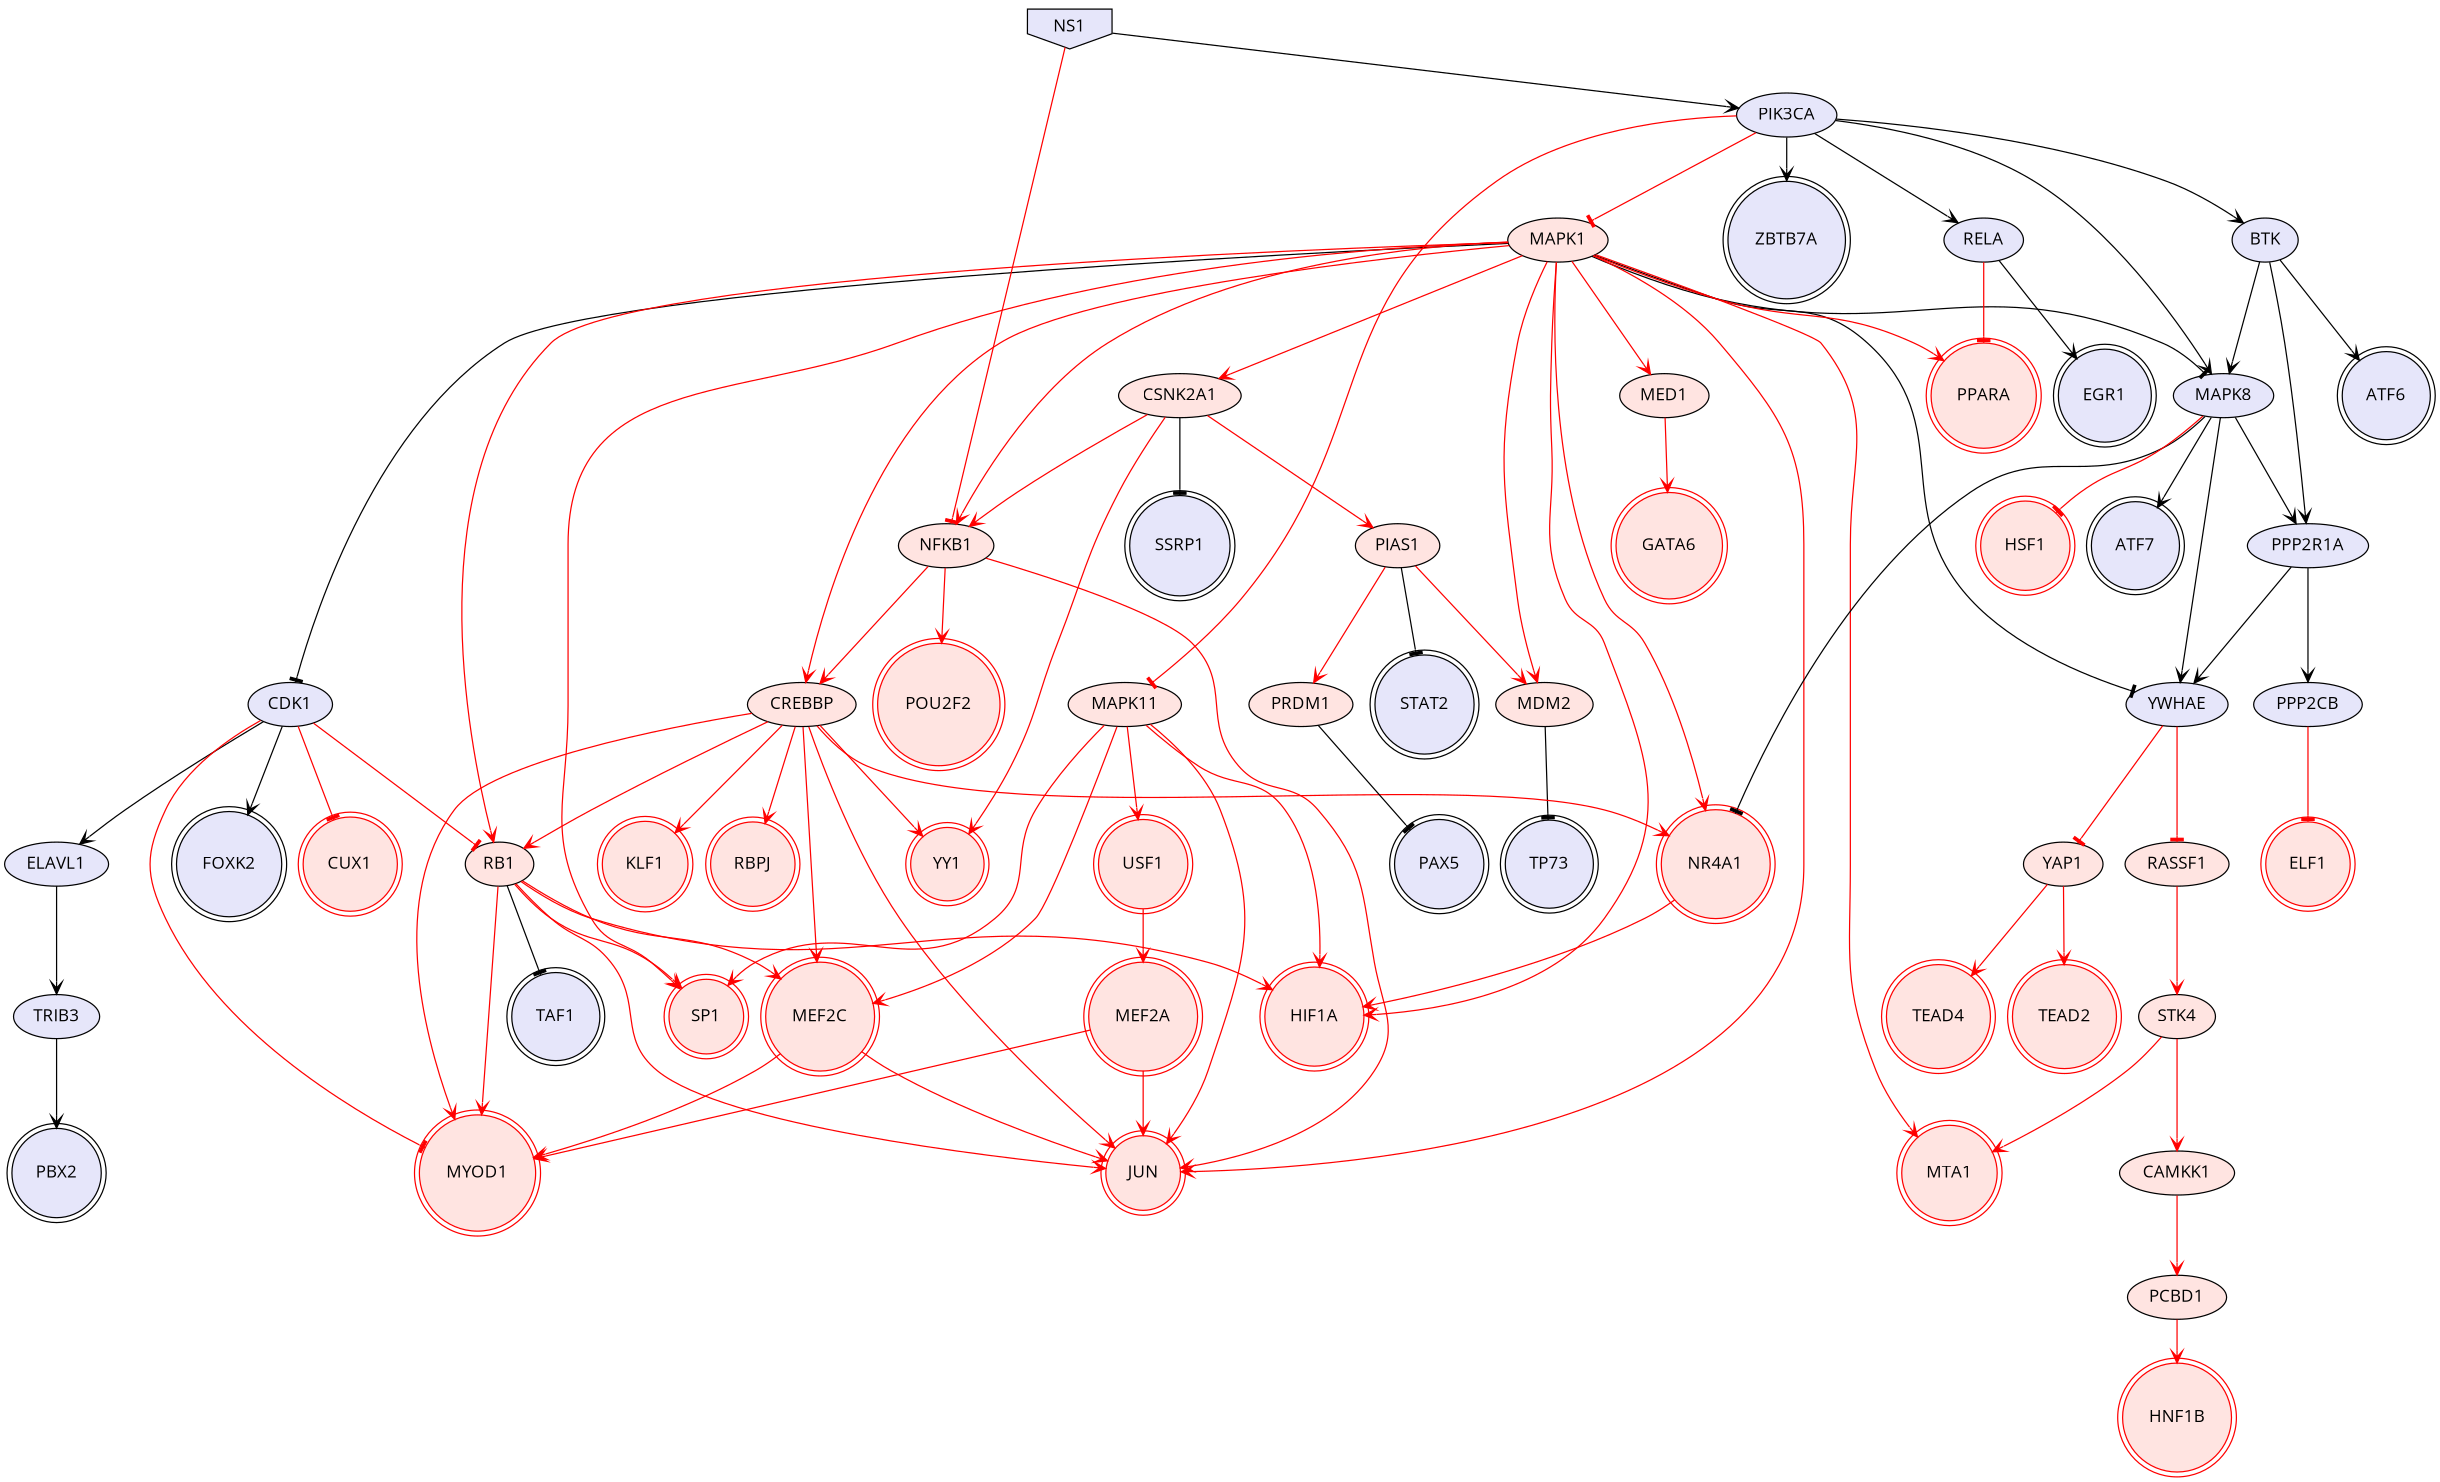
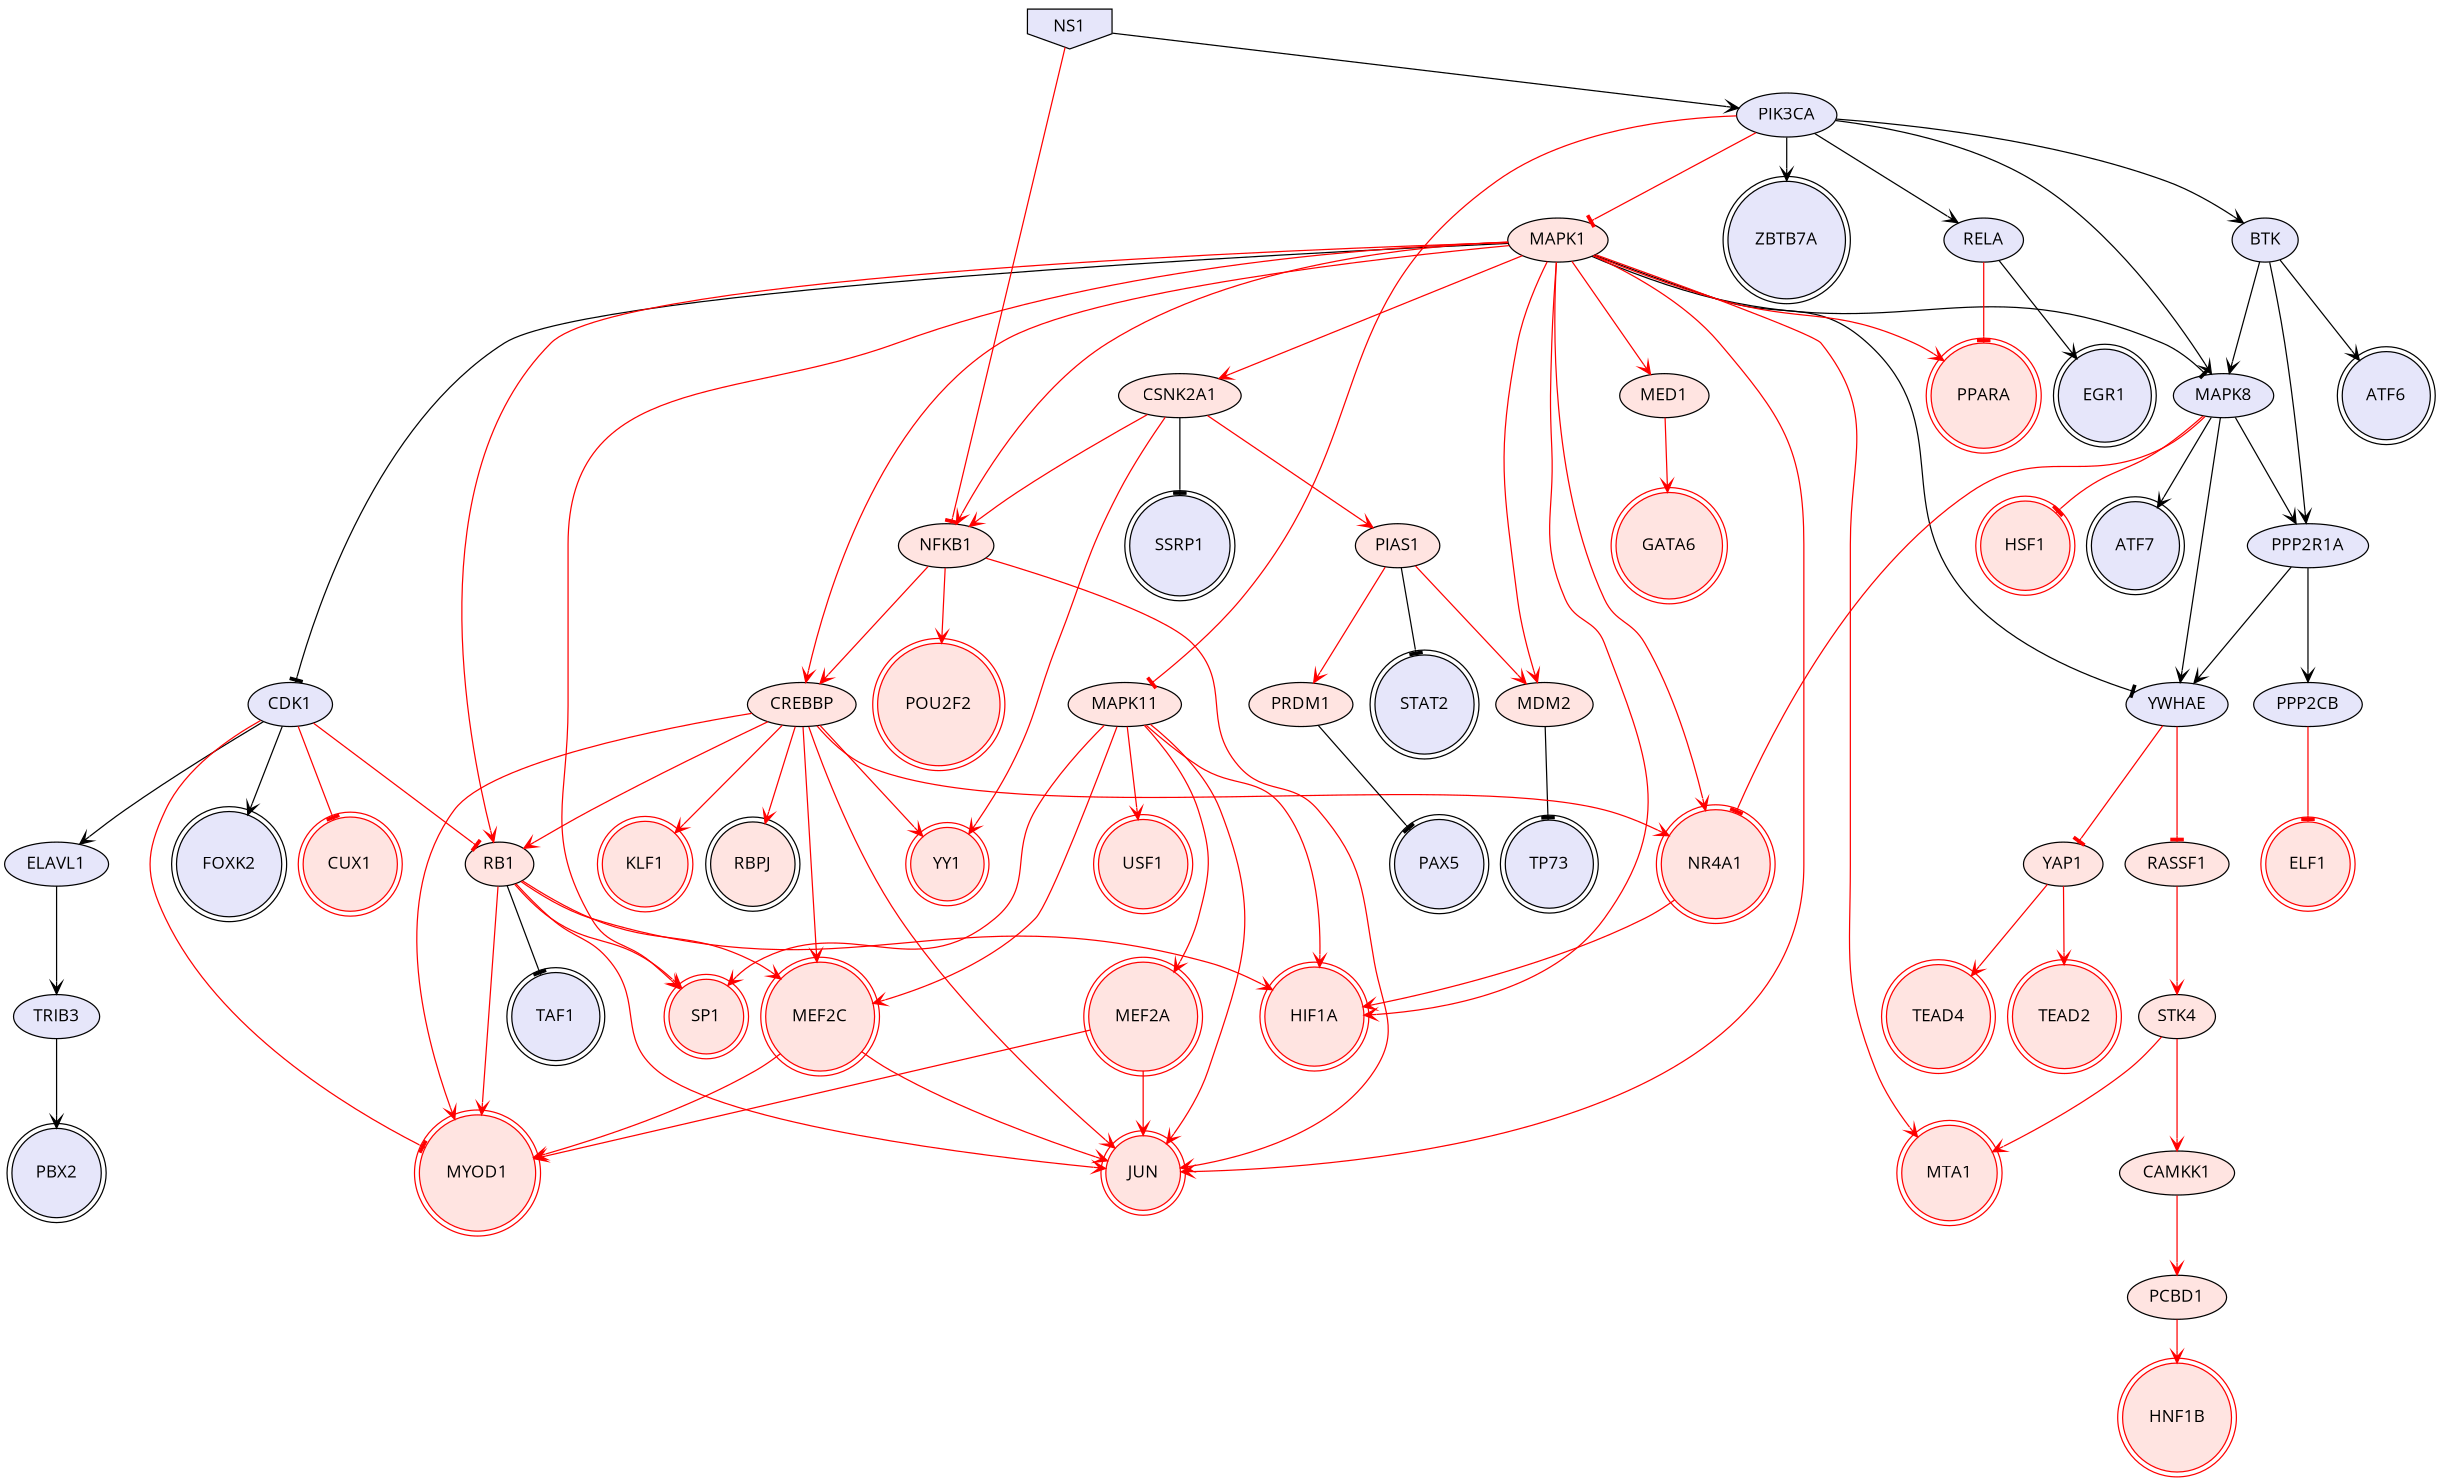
edge "MAPK8" -> "NR4A1": color black -> red
node "RBPJ": color red -> black
edge "USF1" -> "MEF2A": now "MAPK11" -> "MEF2A"
